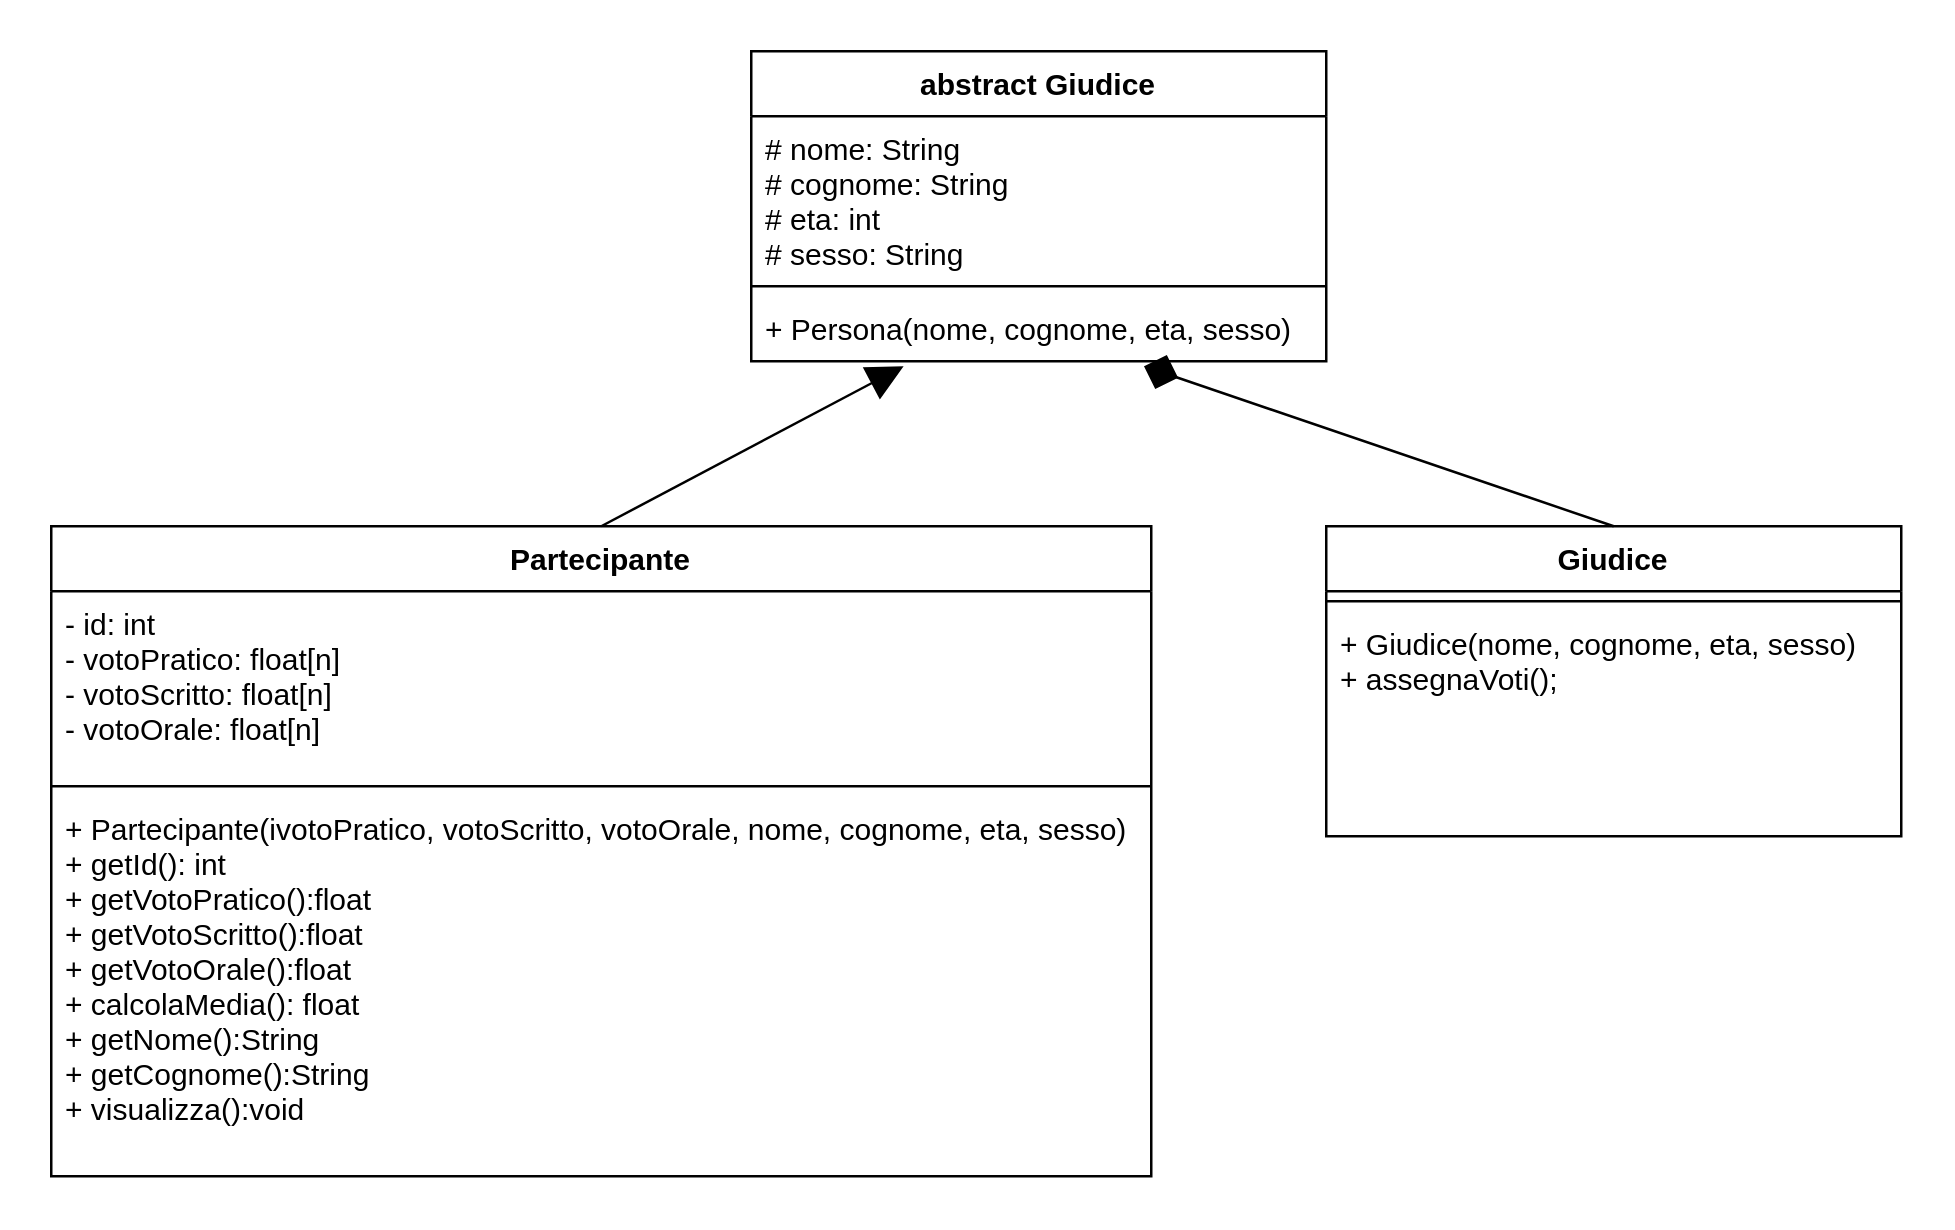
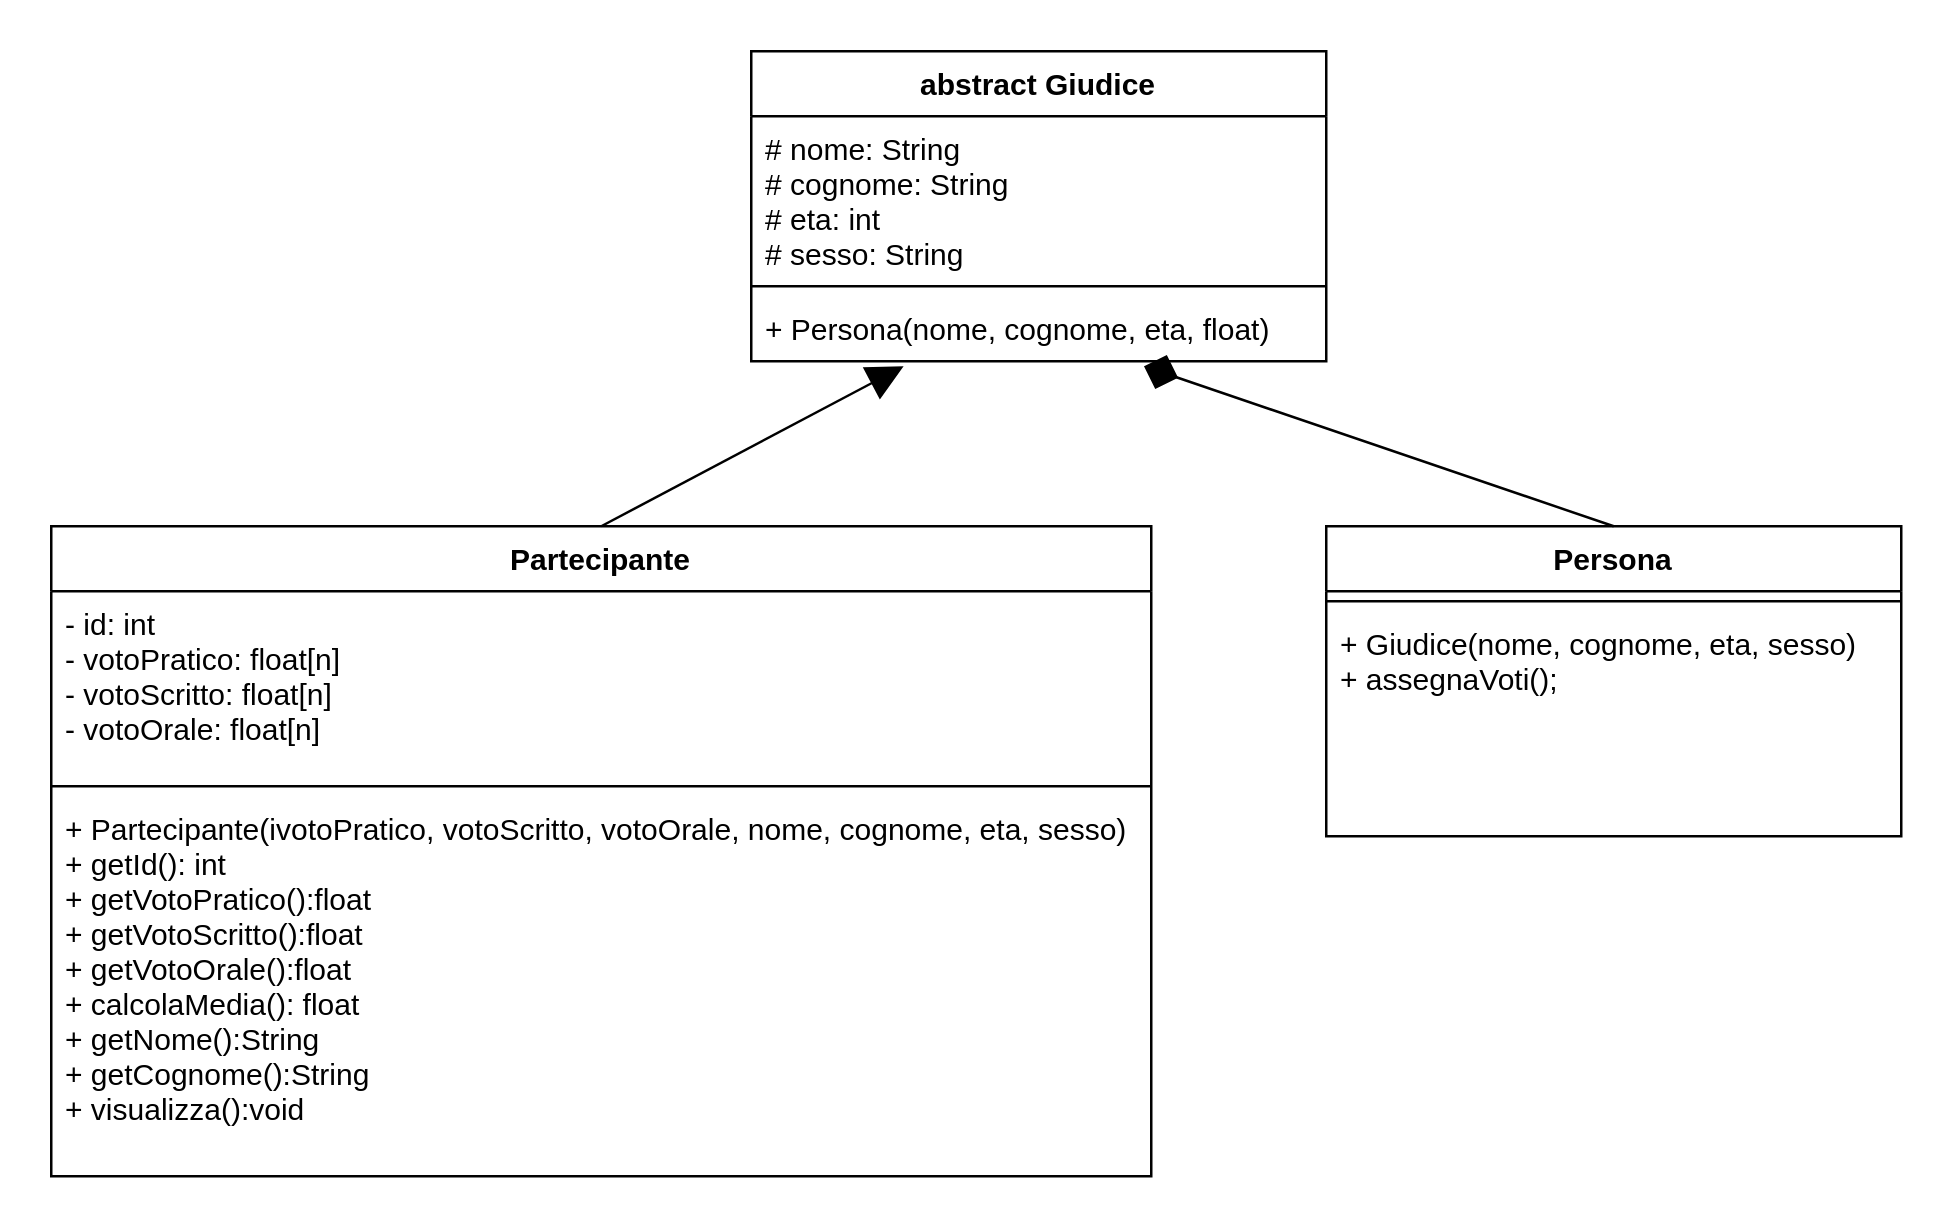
node "+ Persona(nome, cognome, eta, sesso)": label "+ Persona(nome, cognome, eta, sesso)" -> "+ Persona(nome, cognome, eta, float)"
node "Giudice": label "Giudice" -> "Persona"
